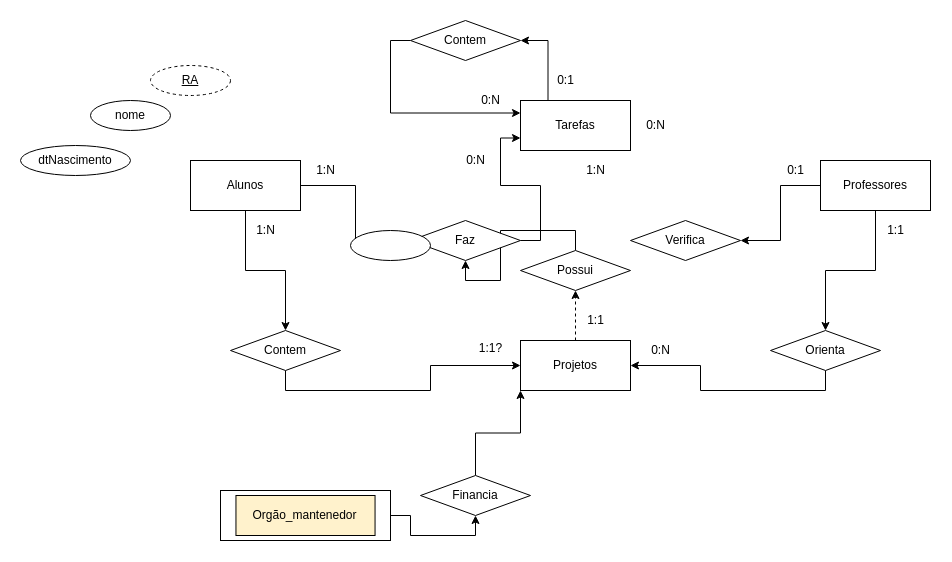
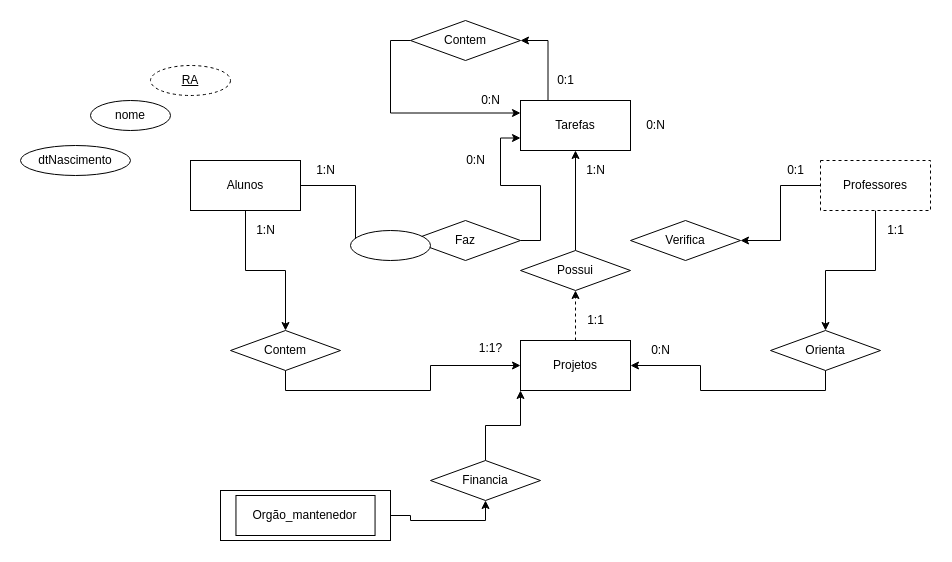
node "Professores": style solid -> dashed
edge "Possui" -> "Faz": now "Possui" -> "Tarefas"
node "Financia": moved (476, 496) -> (486, 481)
node "Orgão_mantenedor": fillcolor #fff2cc -> #ffffff
